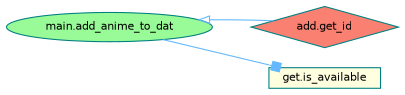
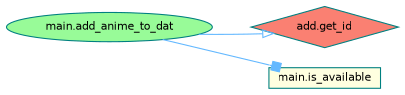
edge "add.get_id" -> "main.add_anime_to_dat": reversed
node "get.is_available": label "get.is_available" -> "main.is_available"
